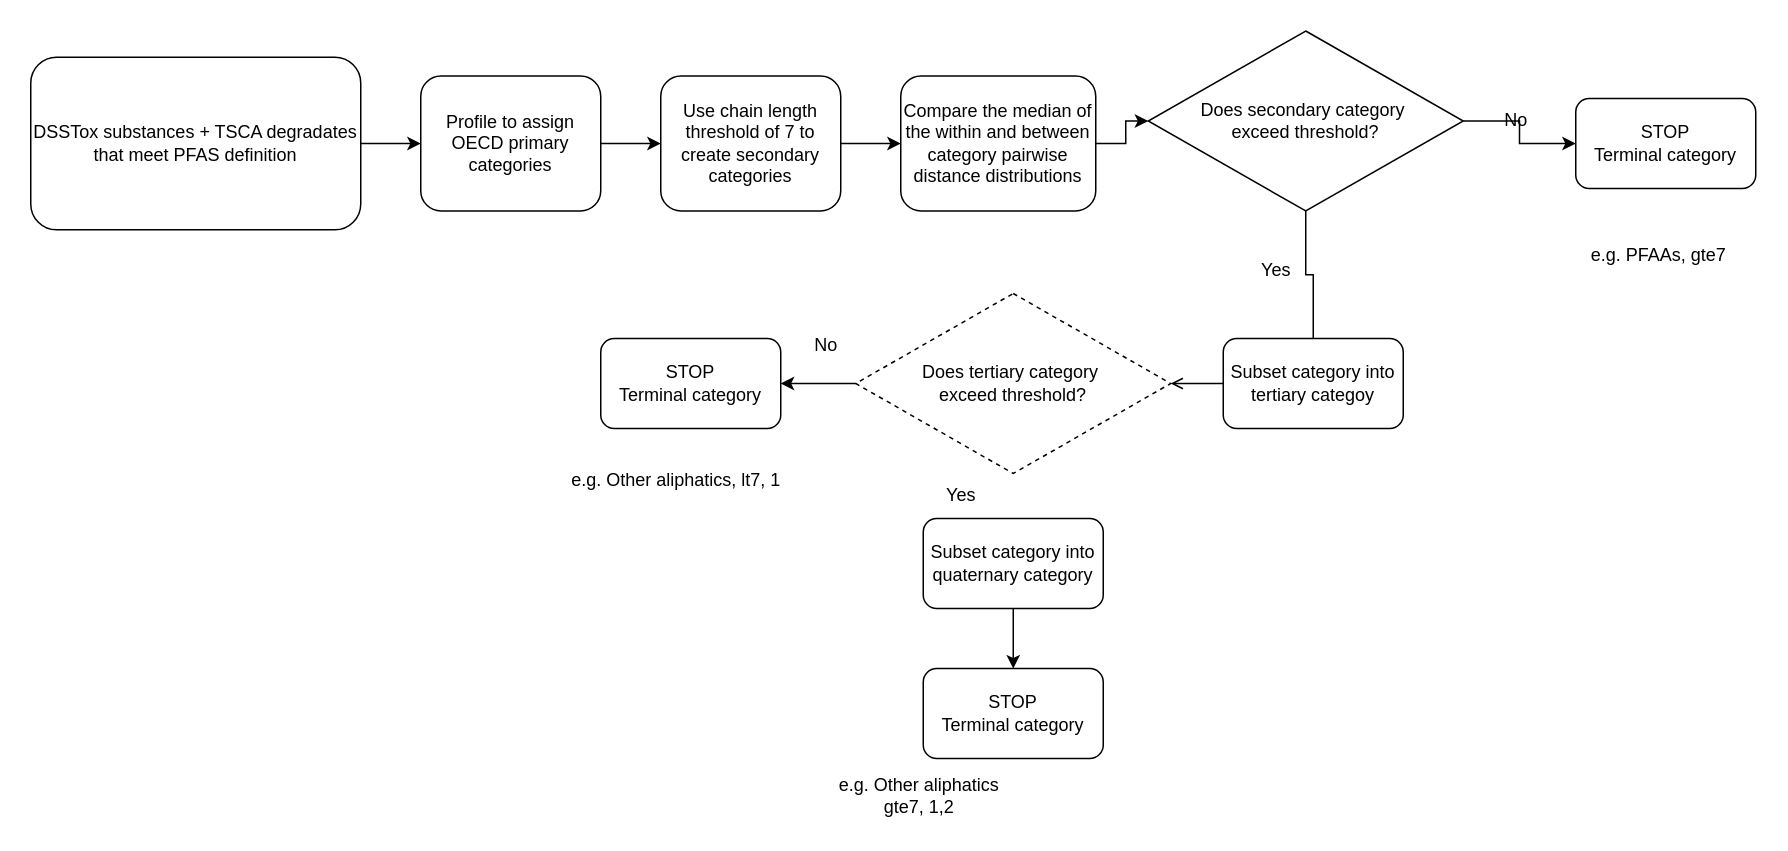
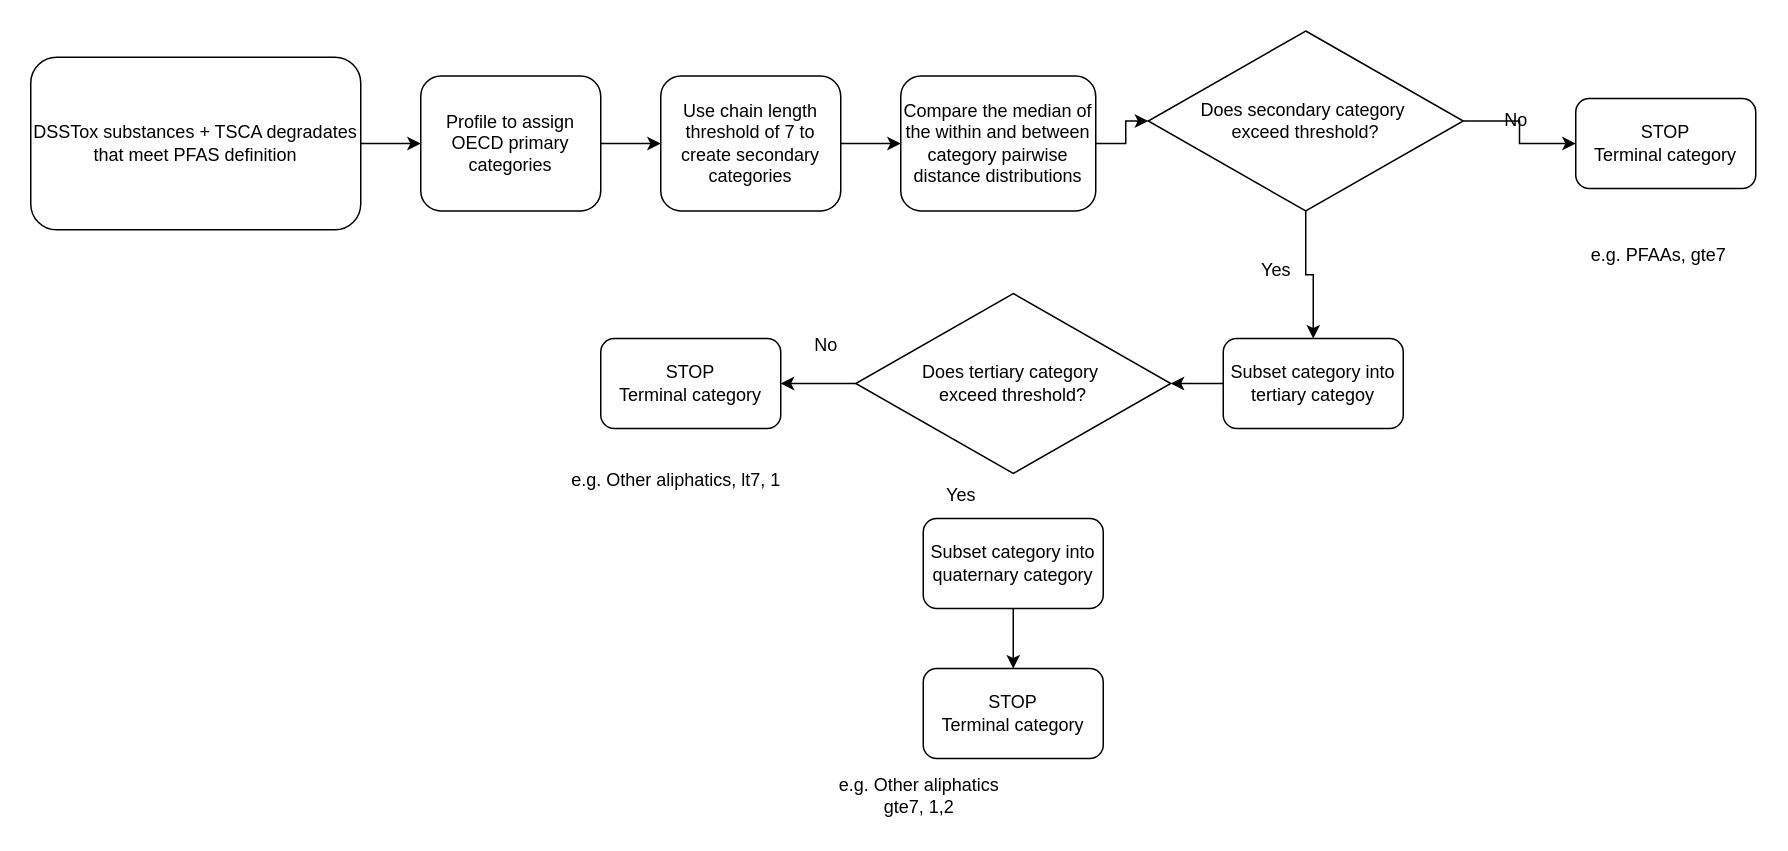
edge "Does secondary category exceed threshold?" -- "Subset category into tertiary categoy": arrowhead none -> classic
node "Does tertiary category exceed threshold?": style dashed -> solid
edge "Subset category into tertiary categoy" -> "Does tertiary category exceed threshold?": arrowhead open -> classic
